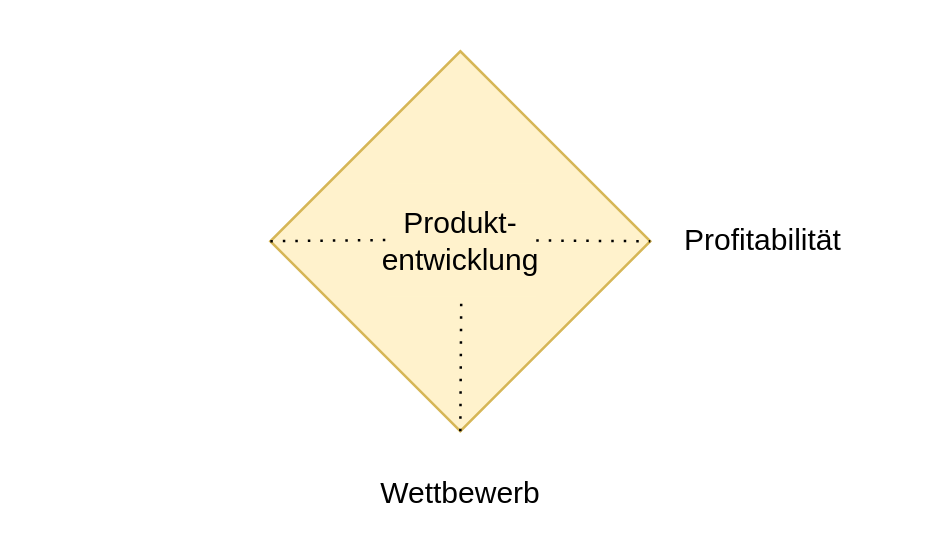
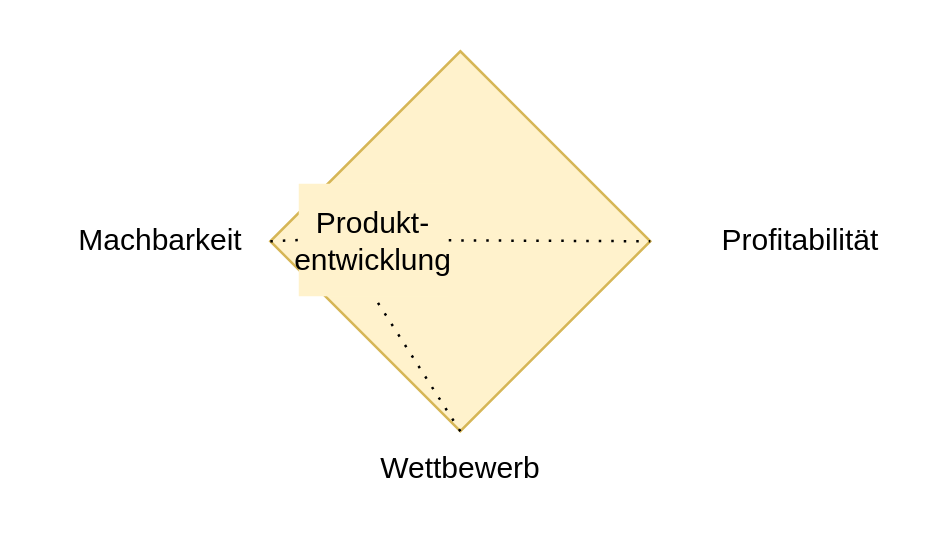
node "Produkt-entwicklung": moved (461, 240) -> (374, 240)
node "Machbarkeit": added
node "Profitabilität": moved (763, 241) -> (801, 241)
node "Wettbewerb": moved (461, 494) -> (461, 469)
